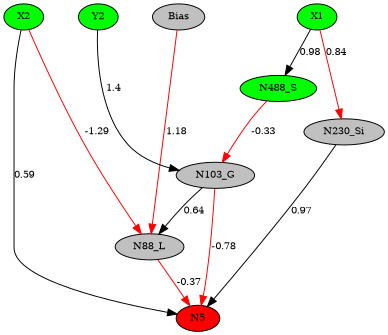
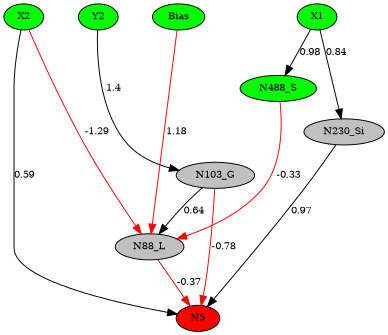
node "Bias": fillcolor gray -> green
edge "X1" -> "N230_Si": color red -> black
edge "N488_S" -> "N103_G": now "N488_S" -> "N88_L"
